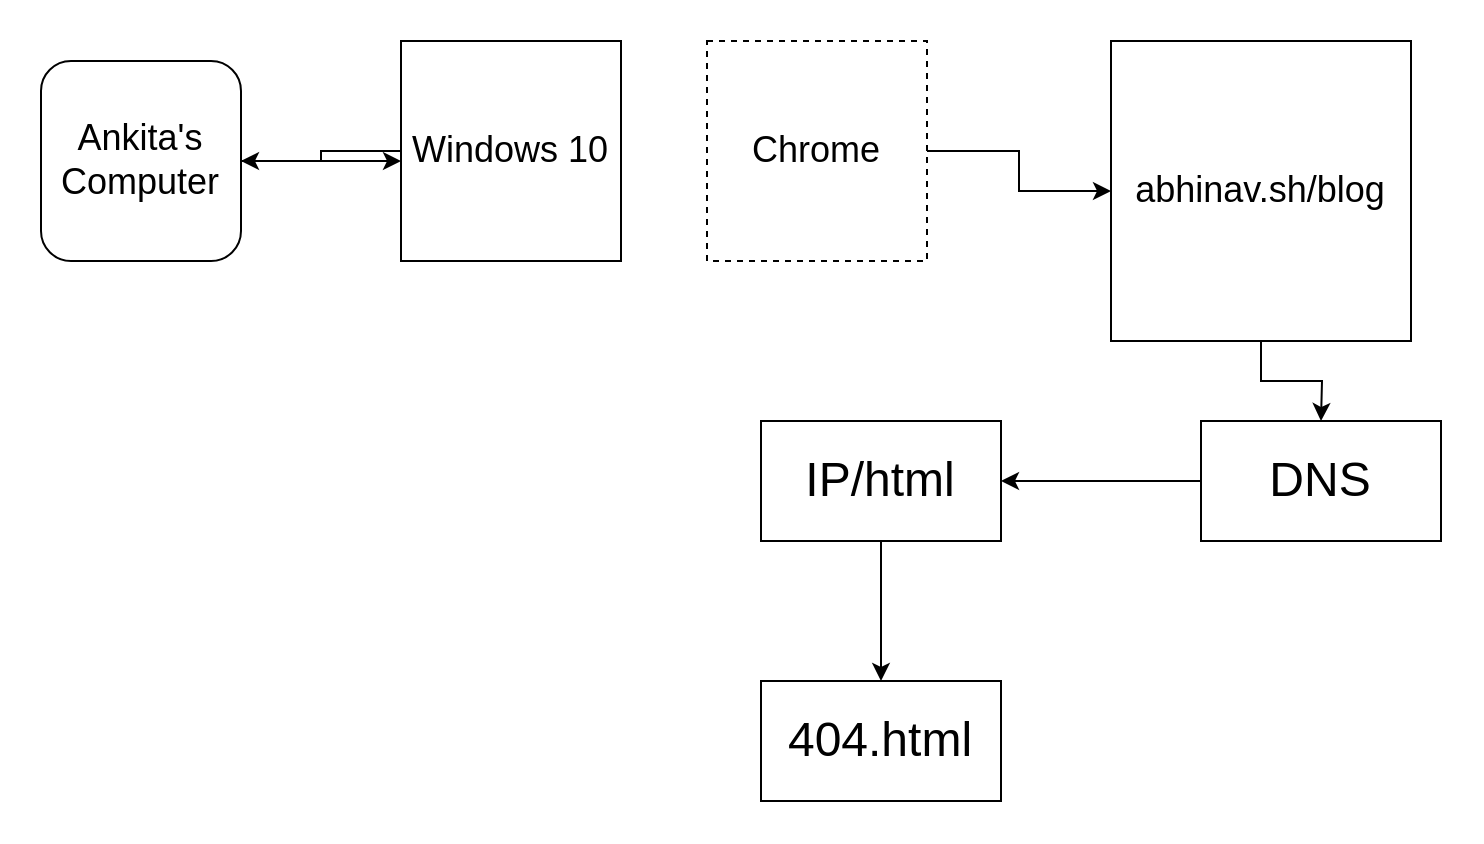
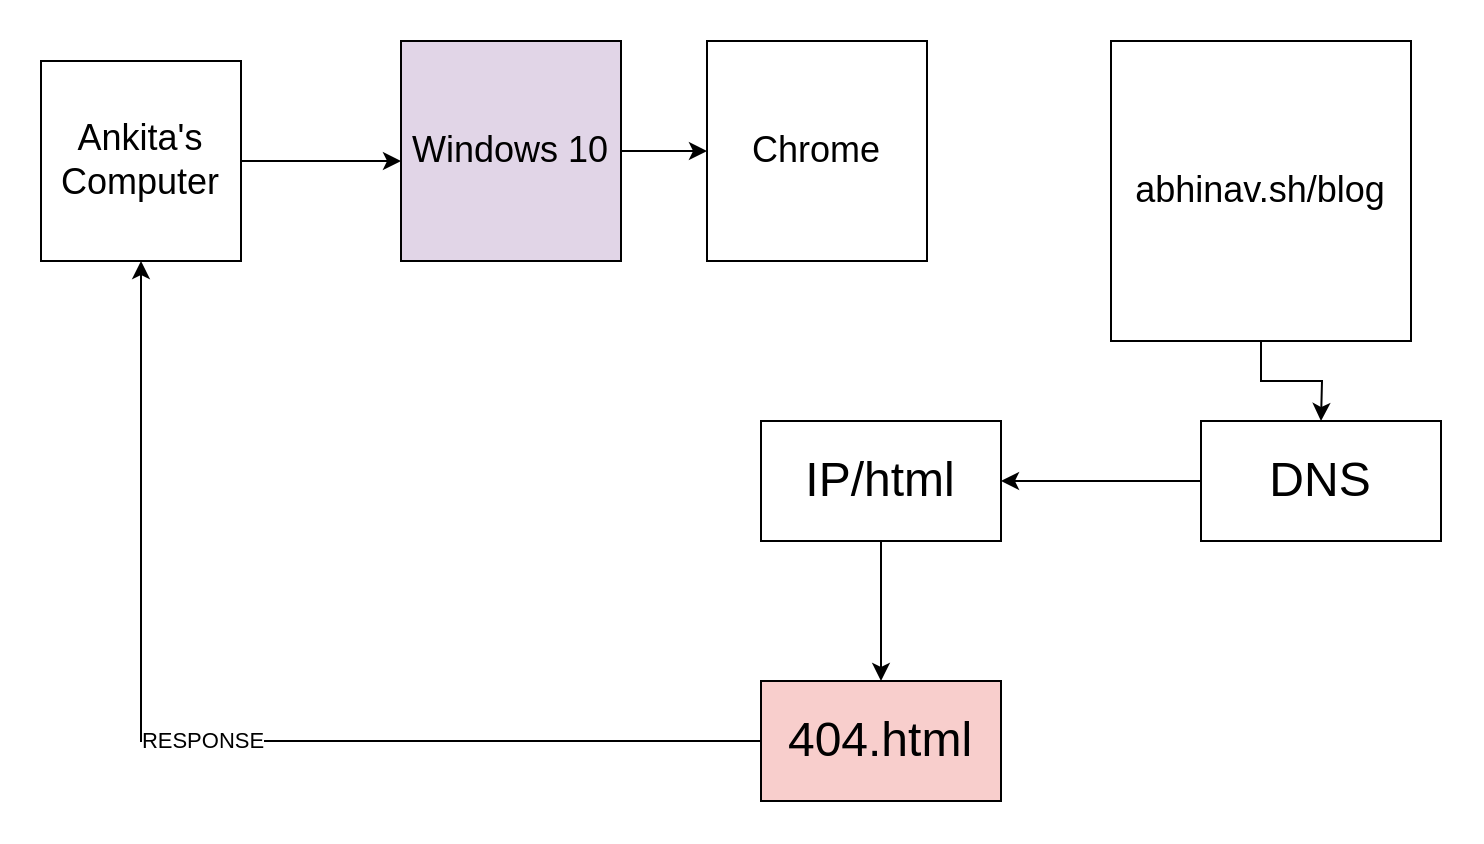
edge "Windows 10" -> "Ankita's Computer": now "Windows 10" -> "Chrome"
node "Windows 10": fillcolor #ffffff -> #e1d5e7
node "Chrome": style dashed -> solid
node "Ankita's Computer": shape rounded rectangle -> rectangle
edge "Chrome" -> "abhinav.sh/blog": removed
edge "404.html" -> "Ankita's Computer": added, label "RESPONSE"
node "404.html": fillcolor #ffffff -> #f8cecc
